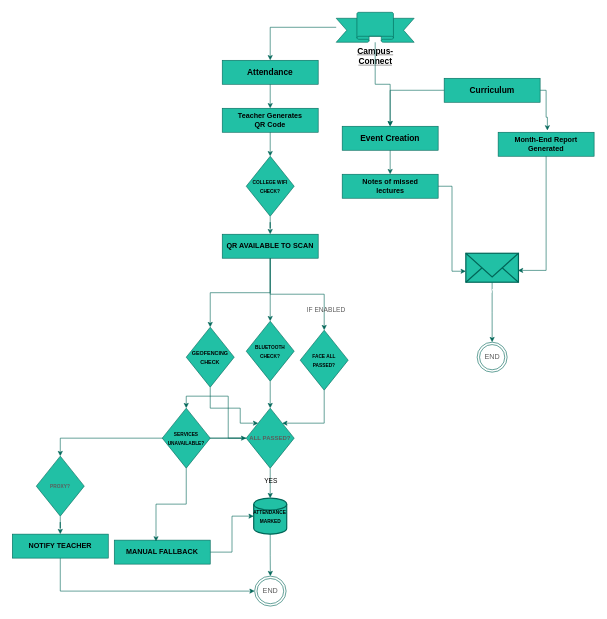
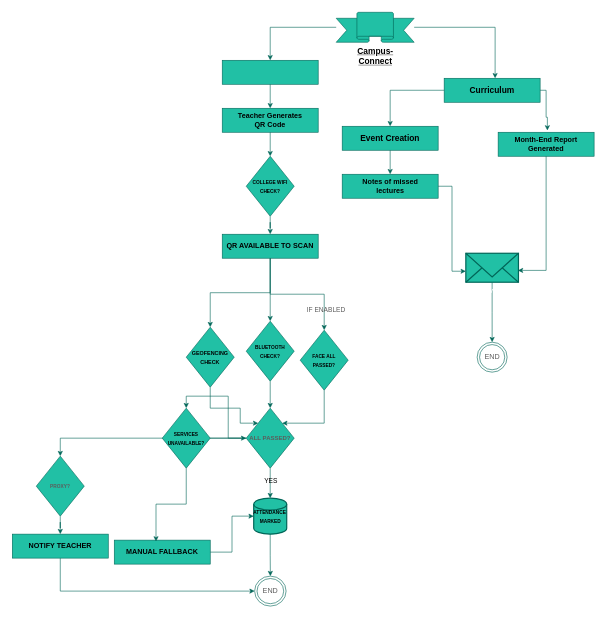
node "Attendance": removed
edge "Campus-Connect" -> "Event Creation": now "Campus-Connect" -> "Curriculum"
